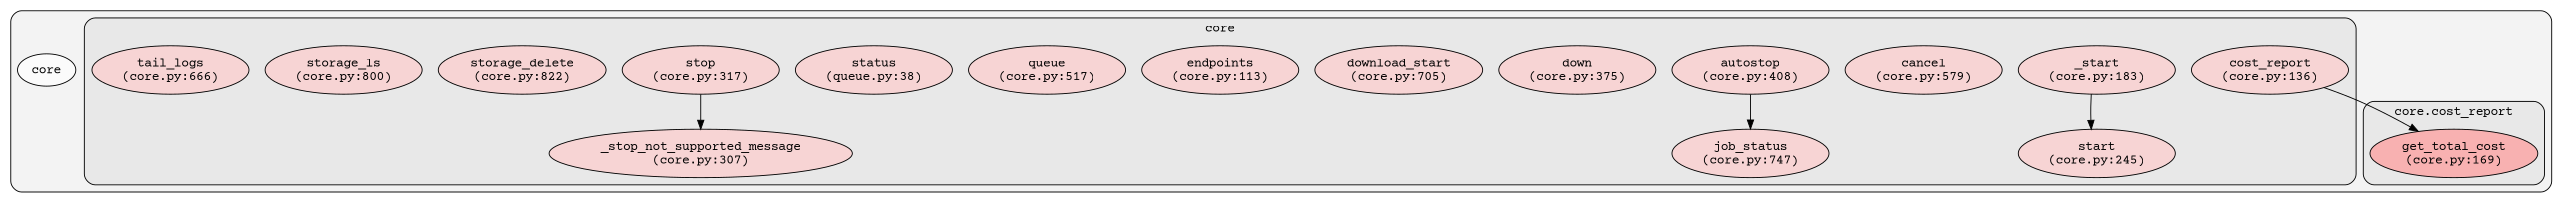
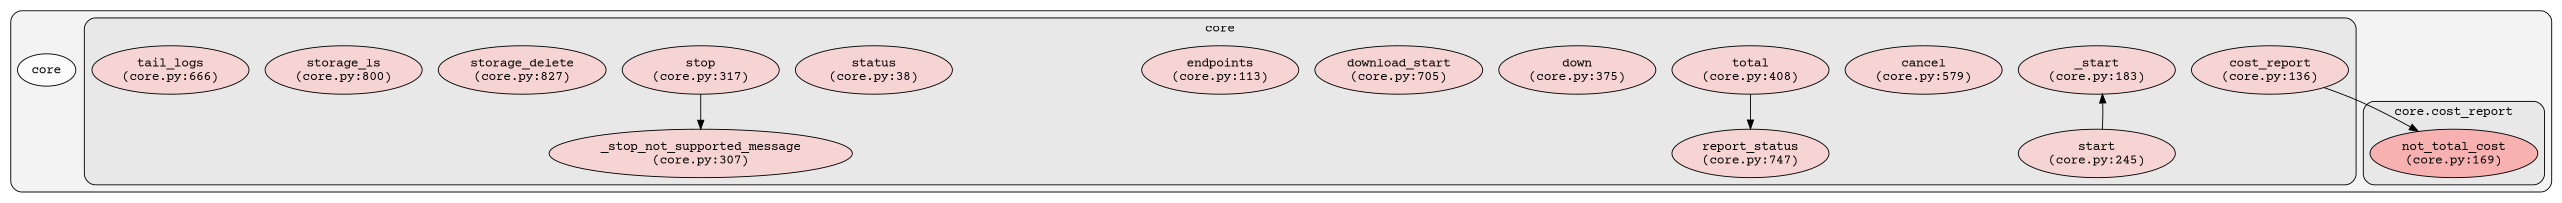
node "storage_delete (core.py:822)": label "storage_delete (core.py:822)" -> "storage_delete (core.py:827)"
node "status (queue.py:38)": label "status (queue.py:38)" -> "status (core.py:38)"
node "queue (core.py:517)": removed
node "autostop (core.py:408)": label "autostop (core.py:408)" -> "total (core.py:408)"
edge "_start (core.py:183)" -> "start (core.py:245)": reversed
node "job_status (core.py:747)": label "job_status (core.py:747)" -> "report_status (core.py:747)"
node "get_total_cost (core.py:169)": label "get_total_cost (core.py:169)" -> "not_total_cost (core.py:169)"
